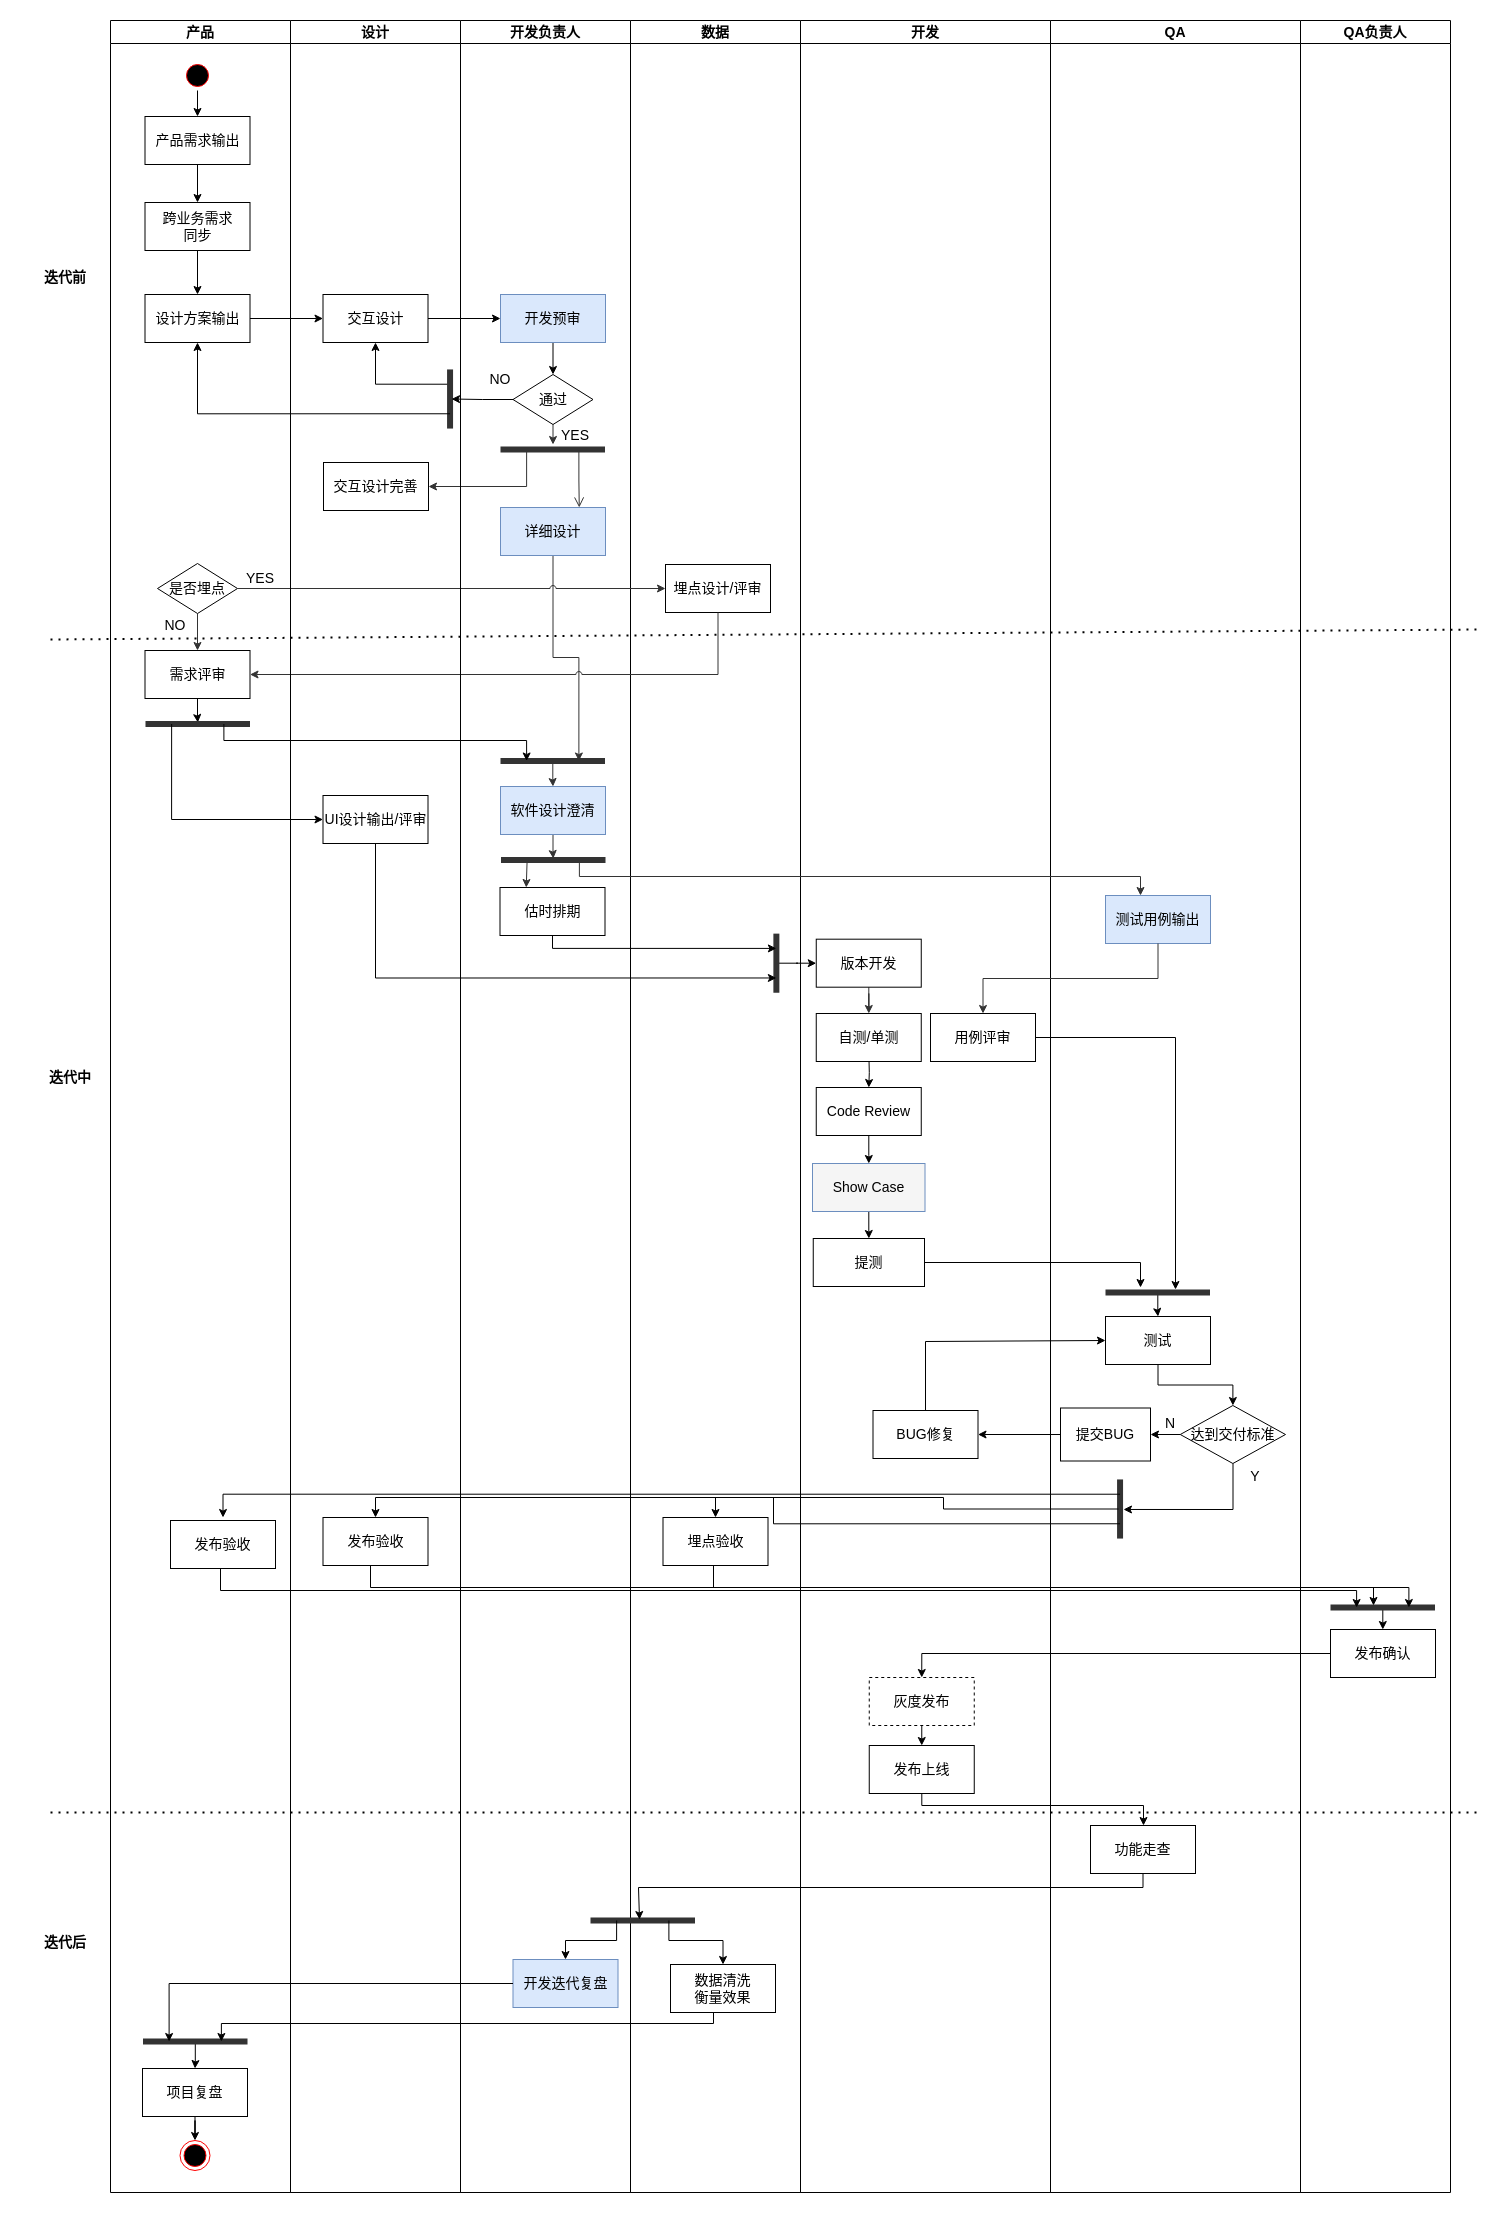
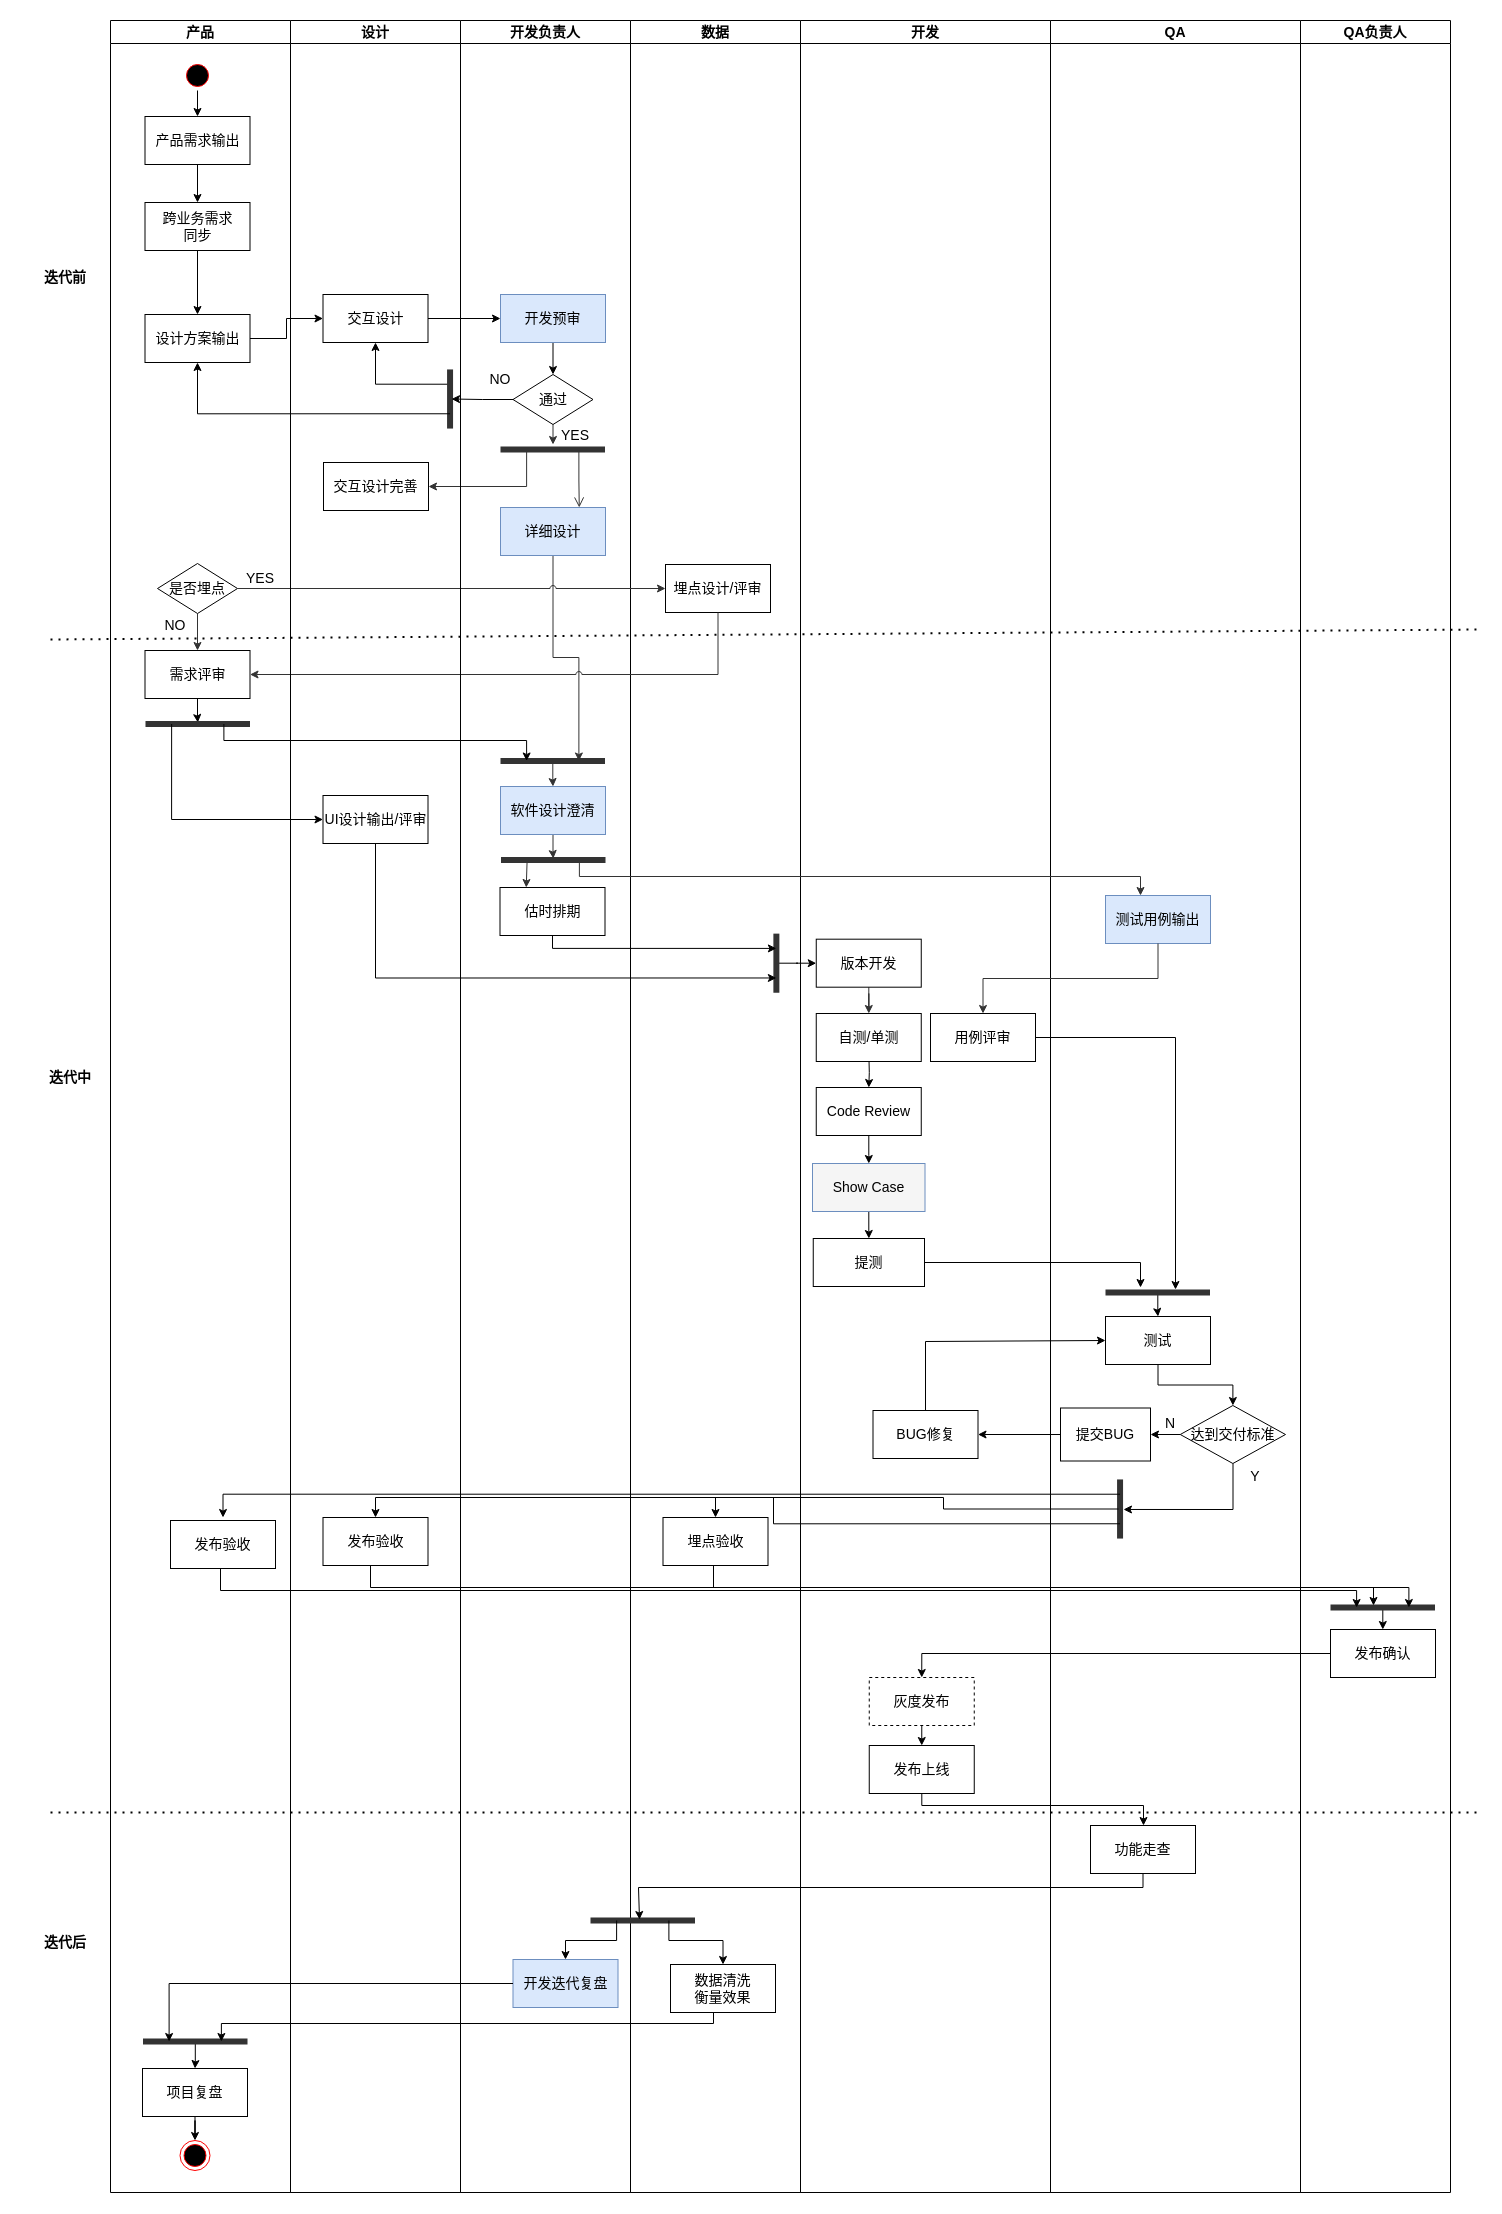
node "设计方案输出": moved (198, 319) -> (198, 339)
